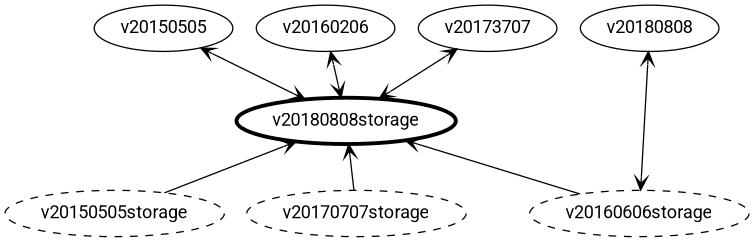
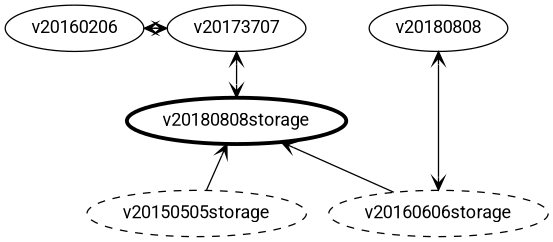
node "v20150505": removed
edge "v20160206" -- "v20180808storage": now "v20160206" -- "v20173707"
node "v20170707storage": removed
